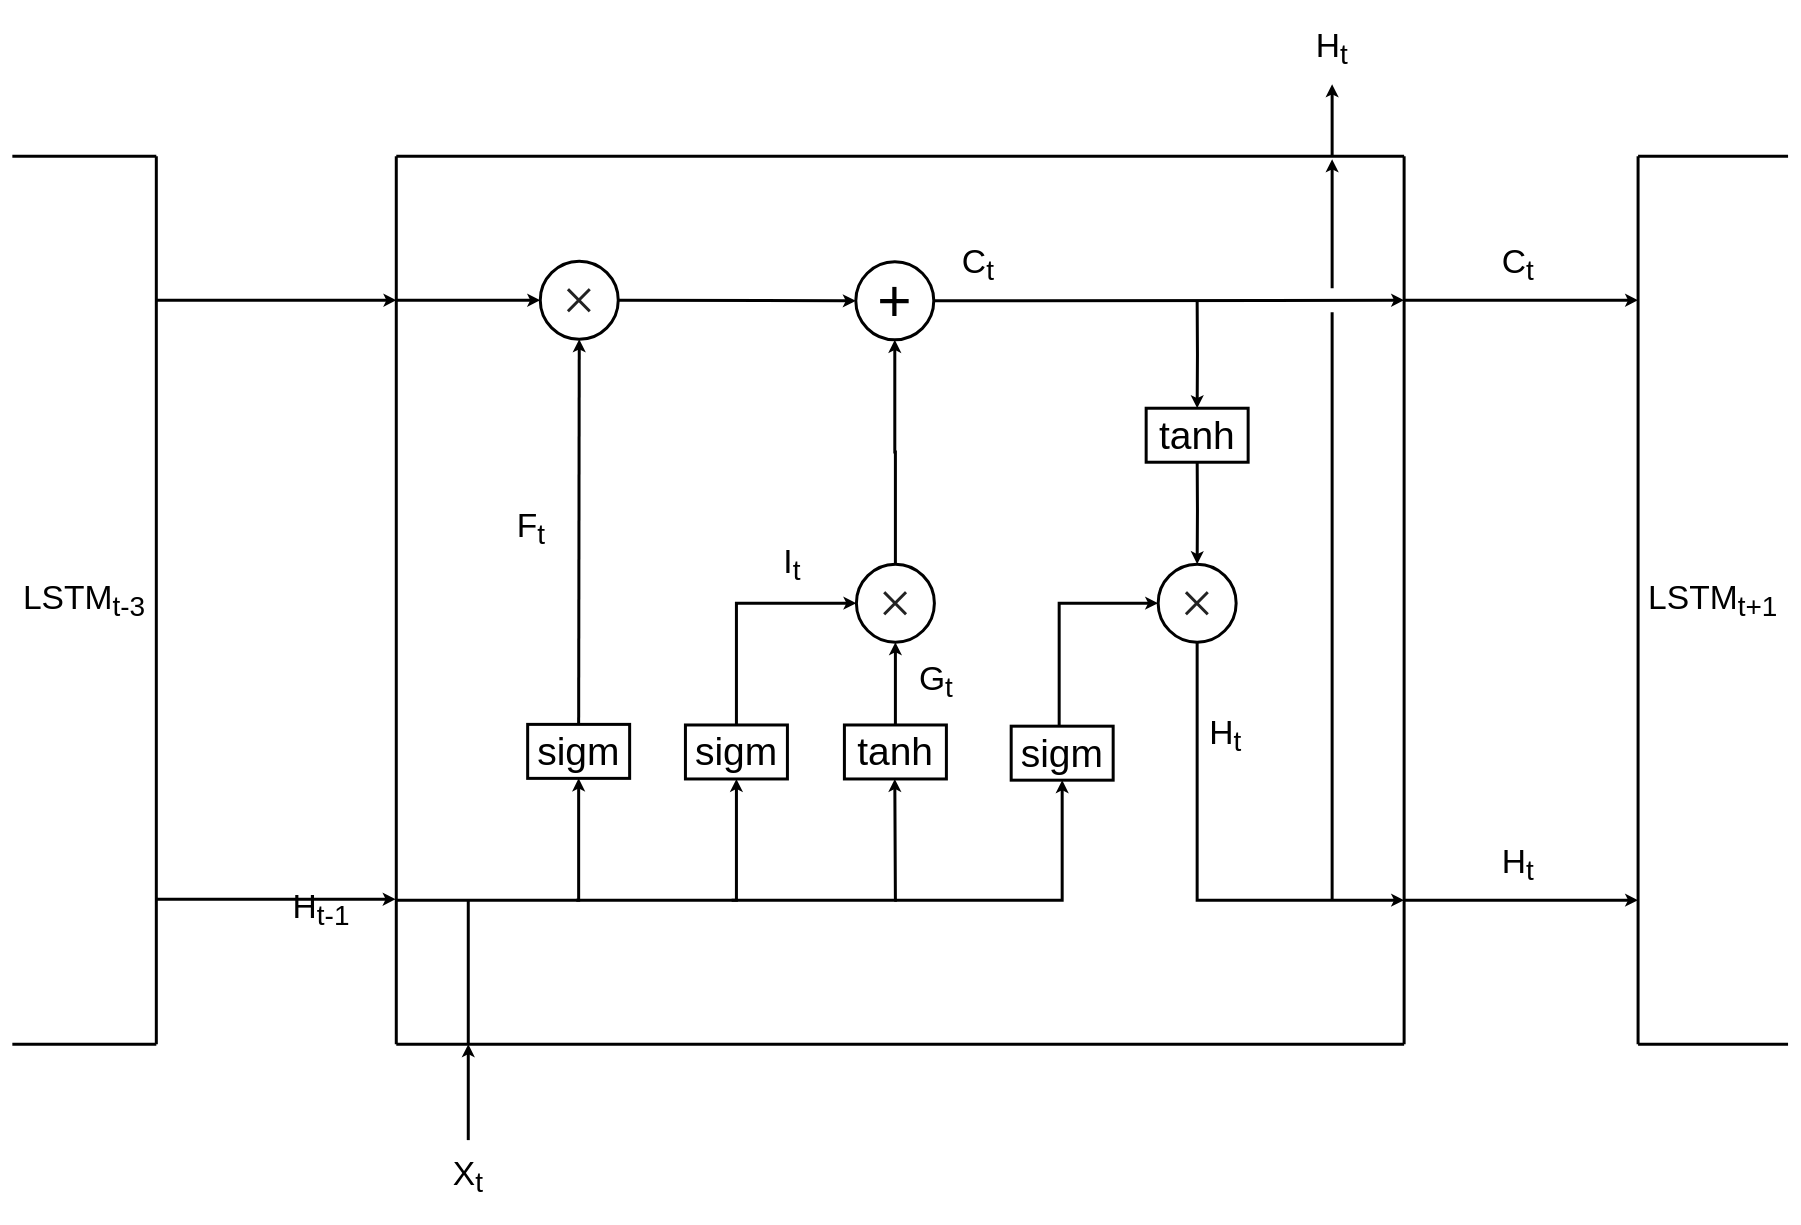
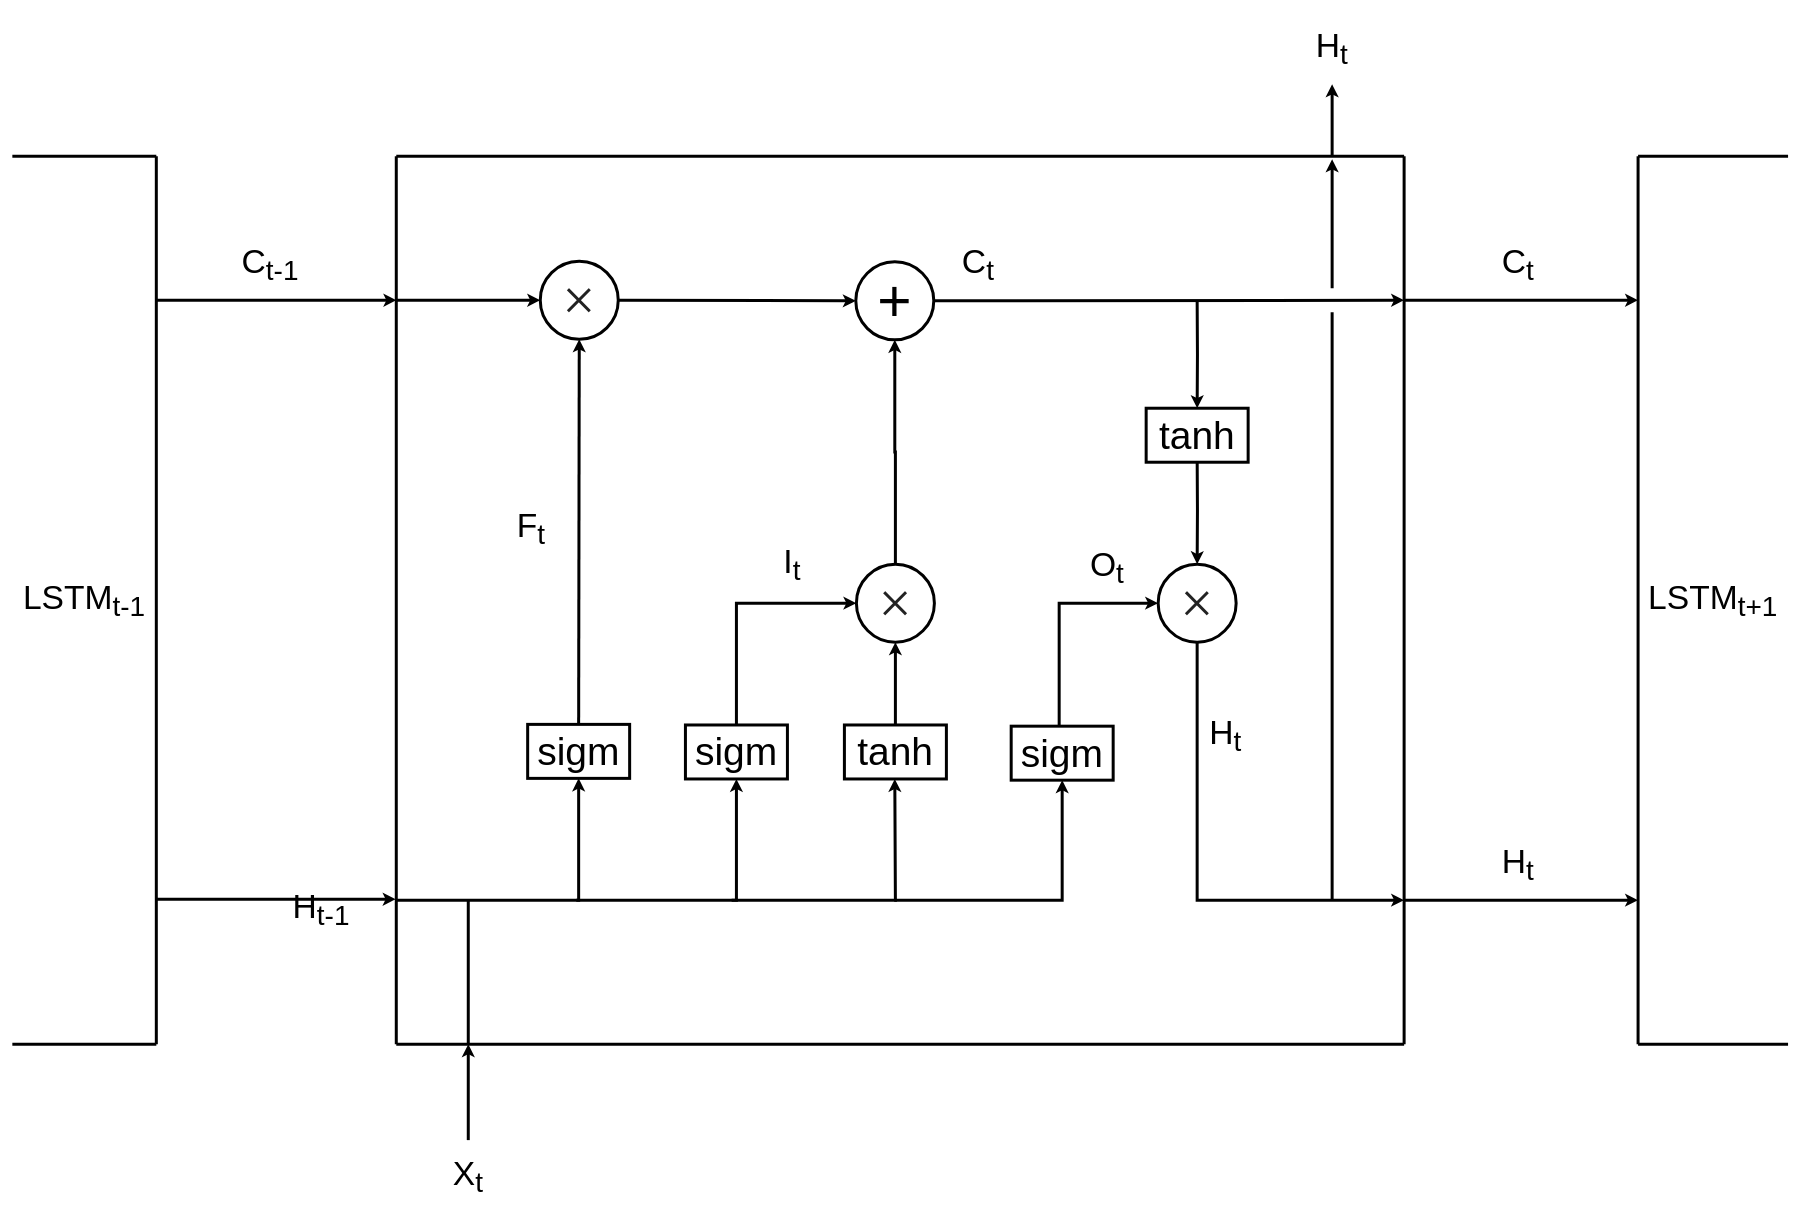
node "Ct-1": added
node "Ot": added
node "LSTMt-3": label "LSTMt-3" -> "LSTMt-1"
node "Gt": removed
